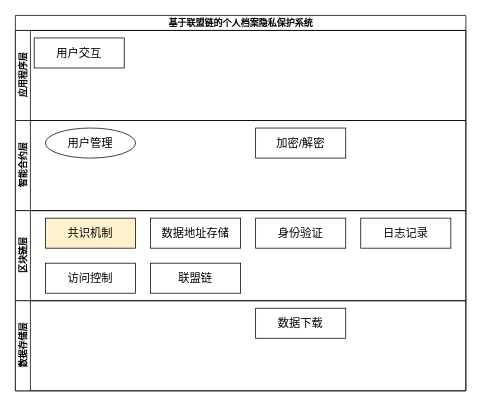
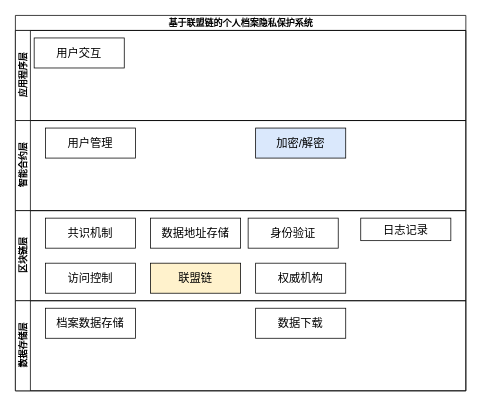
node "用户管理": shape ellipse -> rectangle
node "加密/解密": fillcolor #ffffff -> #dae8fc
node "共识机制": fillcolor #fff2cc -> #ffffff
node "身份验证": moved (300, 233) -> (293, 233)
node "日志记录": size 90x30 -> 90x23
node "联盟链": fillcolor #ffffff -> #fff2cc
node "权威机构": added
node "档案数据存储": added
